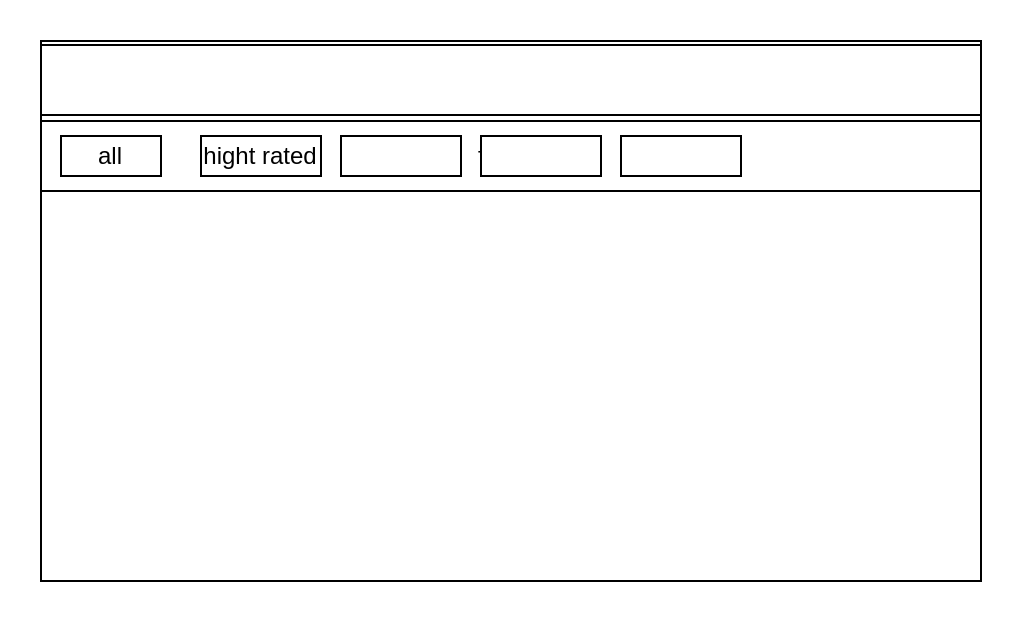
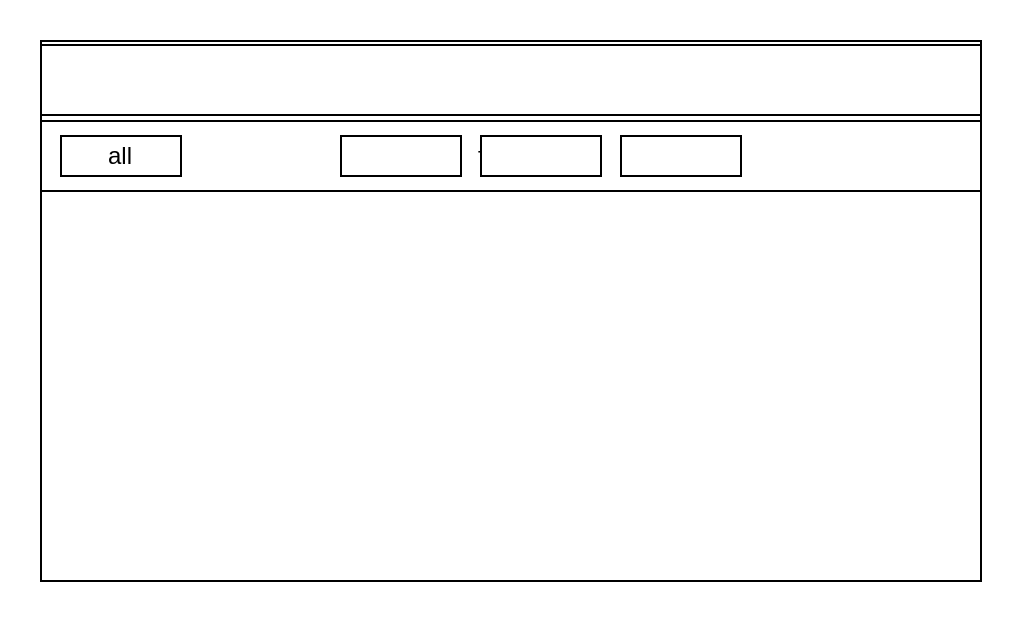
node "all": size 100x40 -> 120x40
node "hight rated": removed
